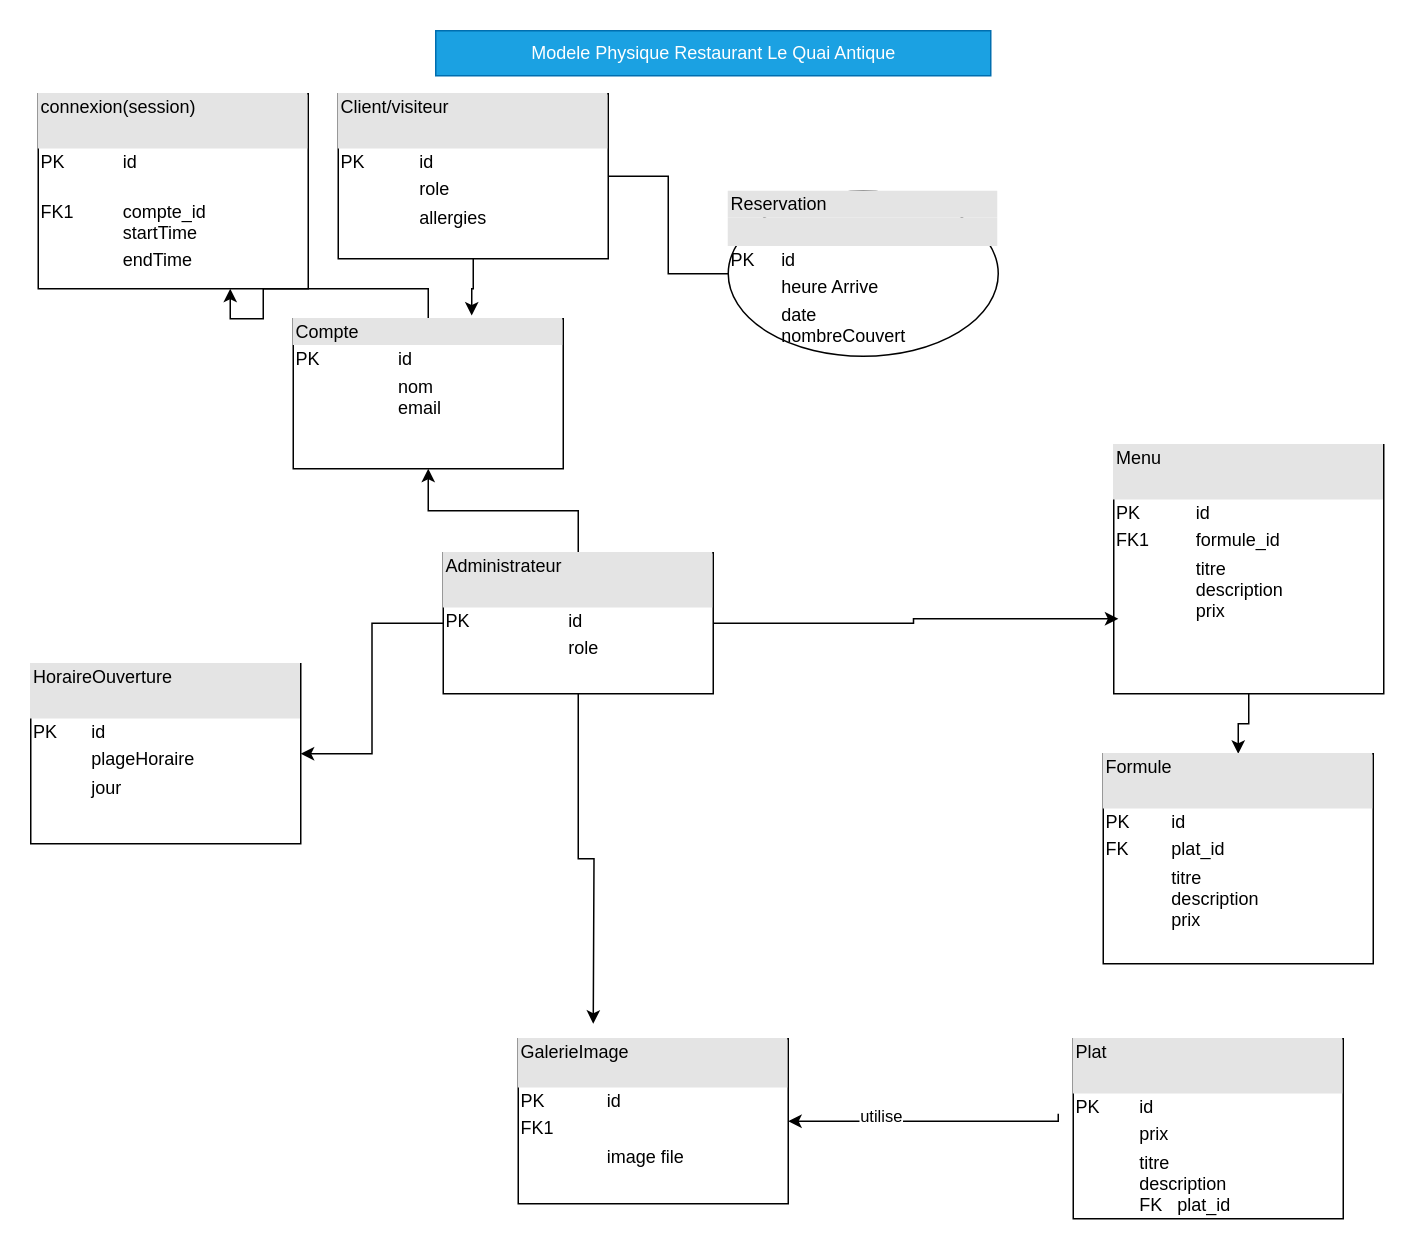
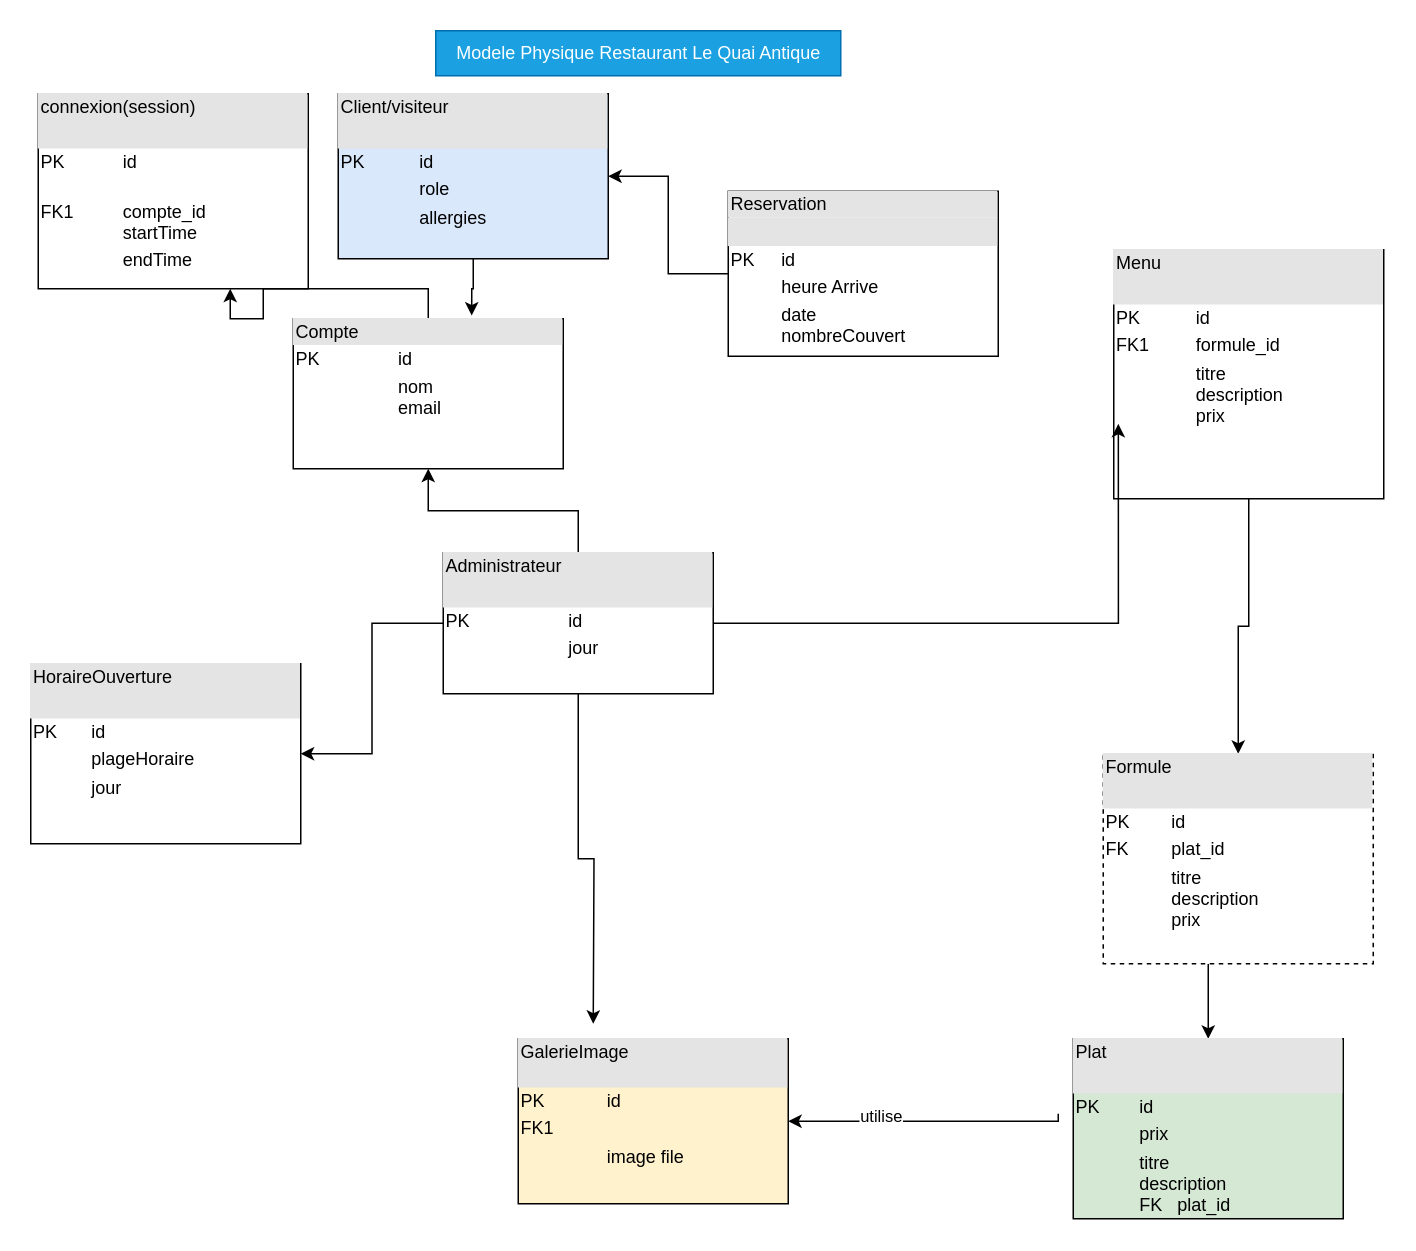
node "Modele Physique Restaurant Le Quai Antique": size 555x45 -> 405x45
node "Client/visiteur PK id role allergies": fillcolor #ffffff -> #dae8fc
edge "Client/visiteur PK id role allergies" -- "Reservation PK id heure Arrive date nombreCouvert": arrowhead none -> classic
node "Reservation PK id heure Arrive date nombreCouvert": shape ellipse -> rectangle
node "Menu PK id FK1 formule_id titre description prix": moved (1249, 569) -> (1249, 374)
node "Administrateur PK id role": label "Administrateur PK id role" -> "Administrateur PK id jour"
node "Formule PK id FK plat_id titre description prix": style solid -> dashed
edge "Formule PK id FK plat_id titre description prix" -> "Plat PK id prix titre description FK plat_id": added
node "GalerieImage PK id FK1 image file": fillcolor #ffffff -> #fff2cc
node "Plat PK id prix titre description FK plat_id": fillcolor #ffffff -> #d5e8d4
